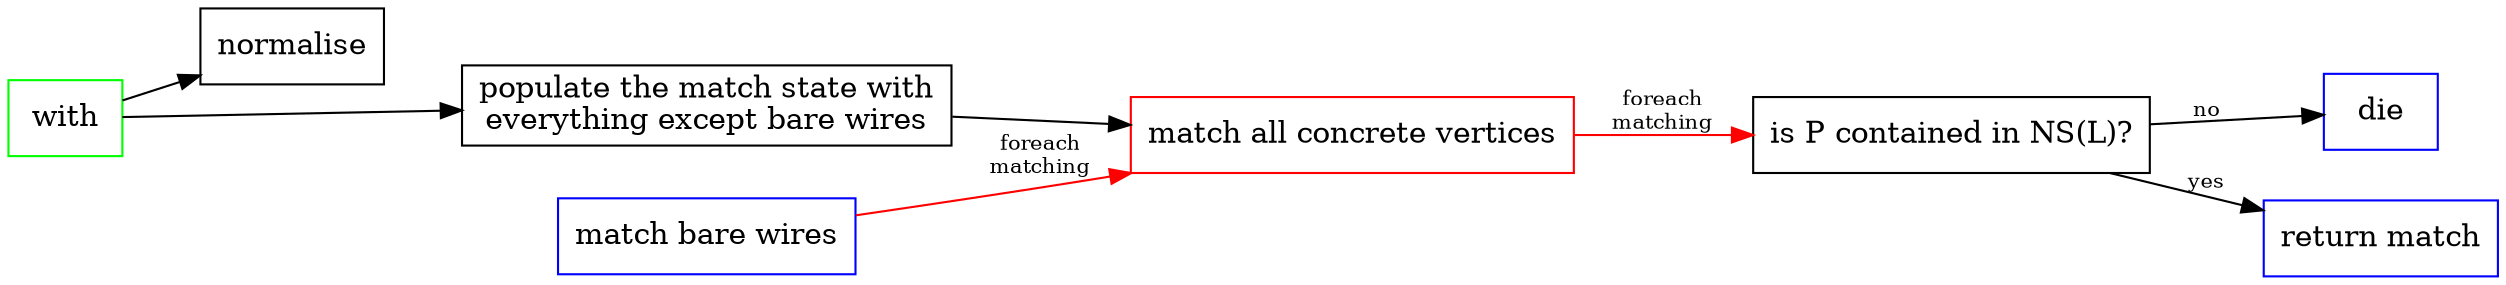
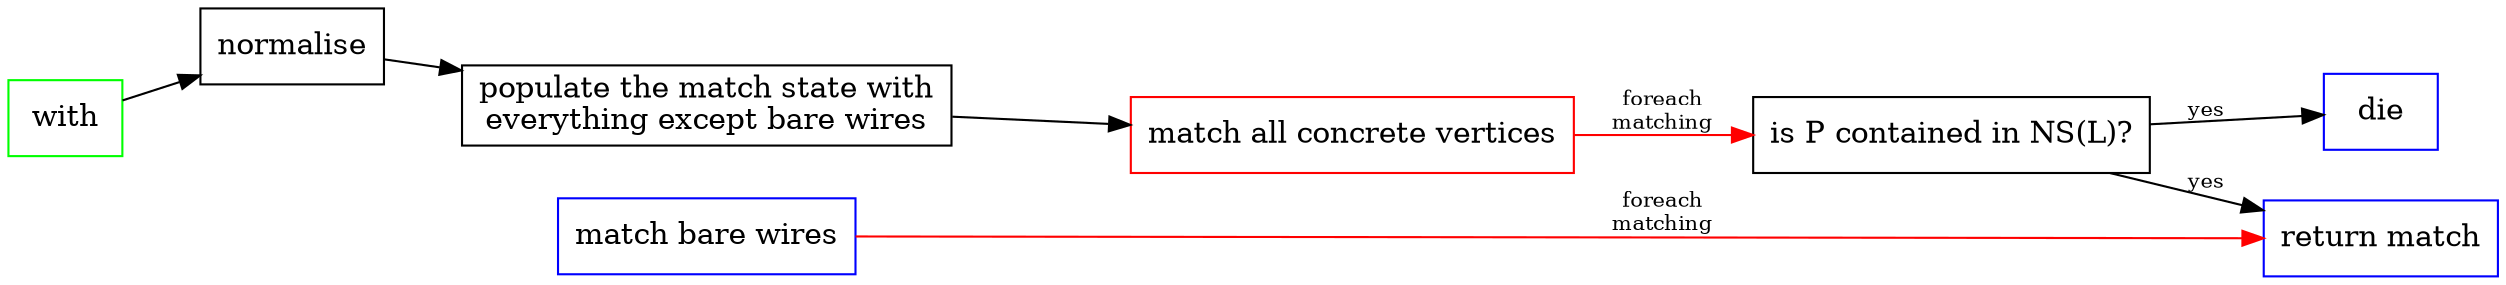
edge "is P contained in NS(L)?" -> "die": label "no" -> "yes"
edge "with" -> "populate the match state with everything except bare wires": now "normalise" -> "populate the match state with everything except bare wires"
edge "match bare wires" -> "match all concrete vertices": now "match bare wires" -> "return match"
